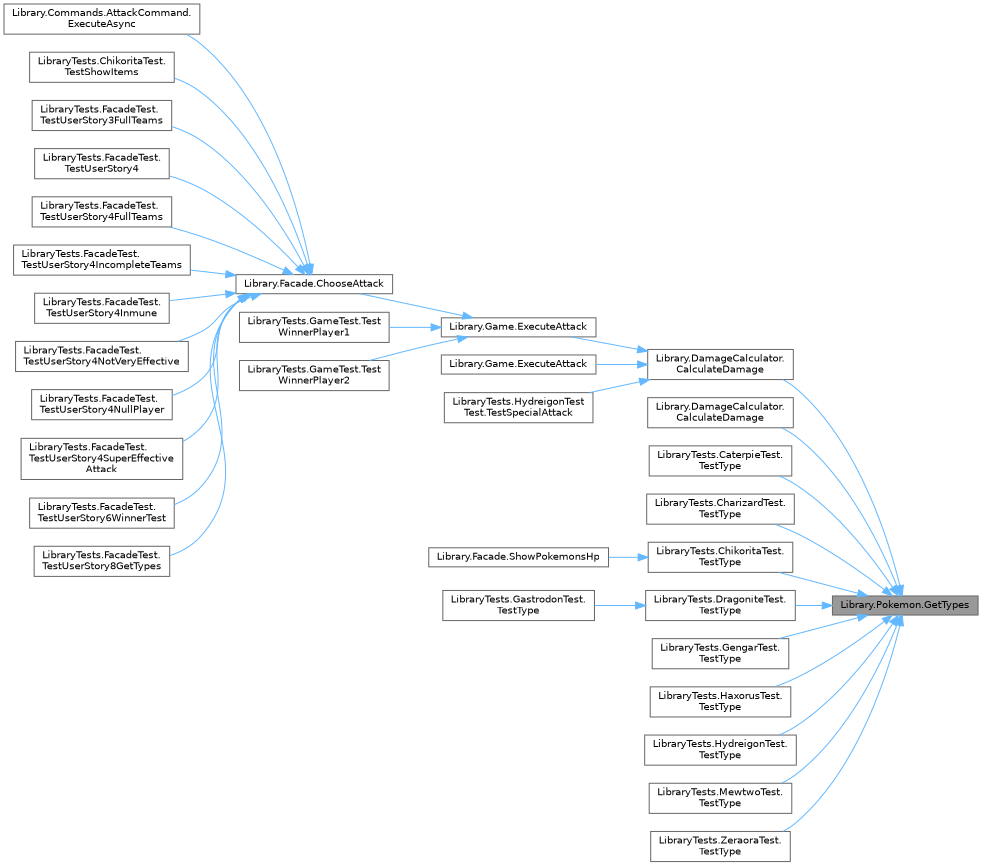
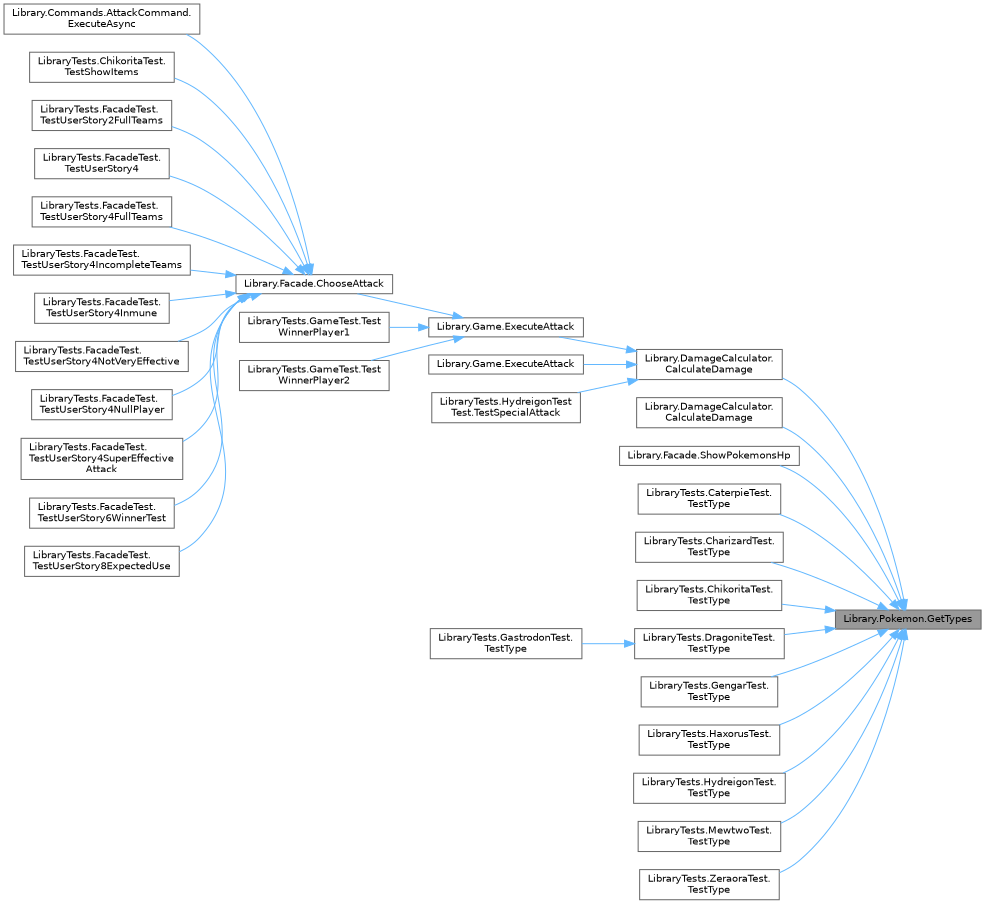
node "LibraryTests.FacadeTest. TestUserStory3FullTeams": label "LibraryTests.FacadeTest. TestUserStory3FullTeams" -> "LibraryTests.FacadeTest. TestUserStory2FullTeams"
edge "Library.Facade.ShowPokemonsHp" -> "LibraryTests.ChikoritaTest. TestType": now "Library.Facade.ShowPokemonsHp" -> "Library.Pokemon.GetTypes"
node "LibraryTests.FacadeTest. TestUserStory8GetTypes": label "LibraryTests.FacadeTest. TestUserStory8GetTypes" -> "LibraryTests.FacadeTest. TestUserStory8ExpectedUse"
